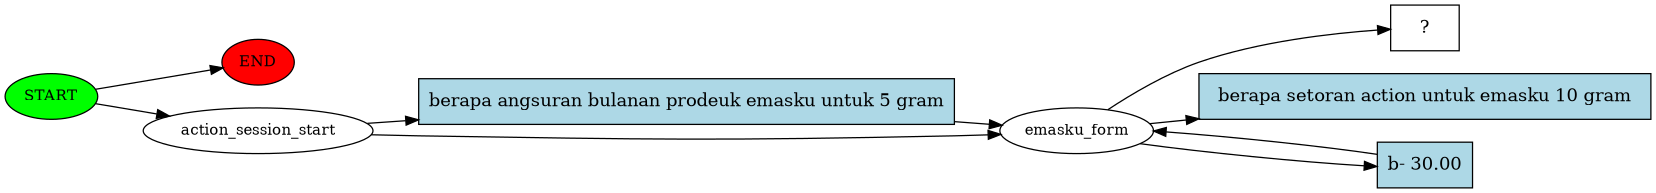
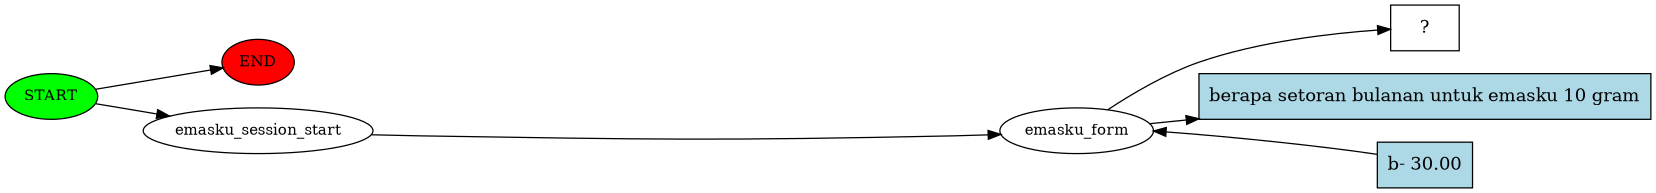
node "berapa setoran action untuk emasku 10 gram": label "berapa setoran action untuk emasku 10 gram" -> "berapa setoran bulanan untuk emasku 10 gram"
node "berapa angsuran bulanan prodeuk emasku untuk 5 gram": removed
node "action_session_start": label "action_session_start" -> "emasku_session_start"
edge "emasku_form" -> "b- 30.00": removed
